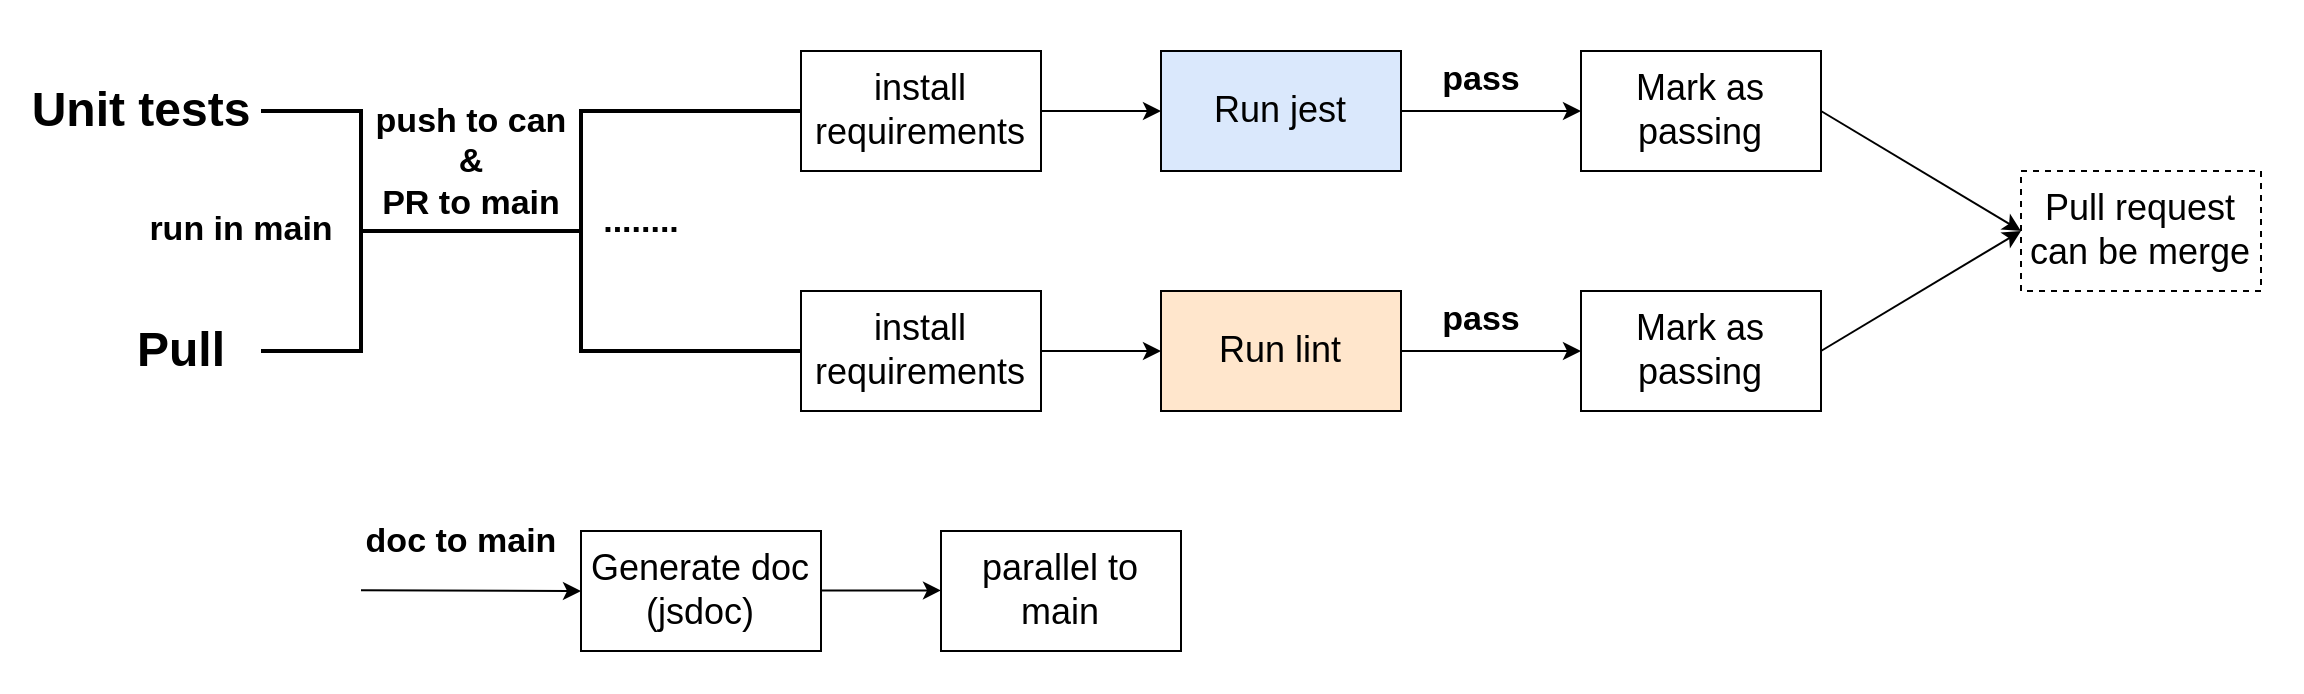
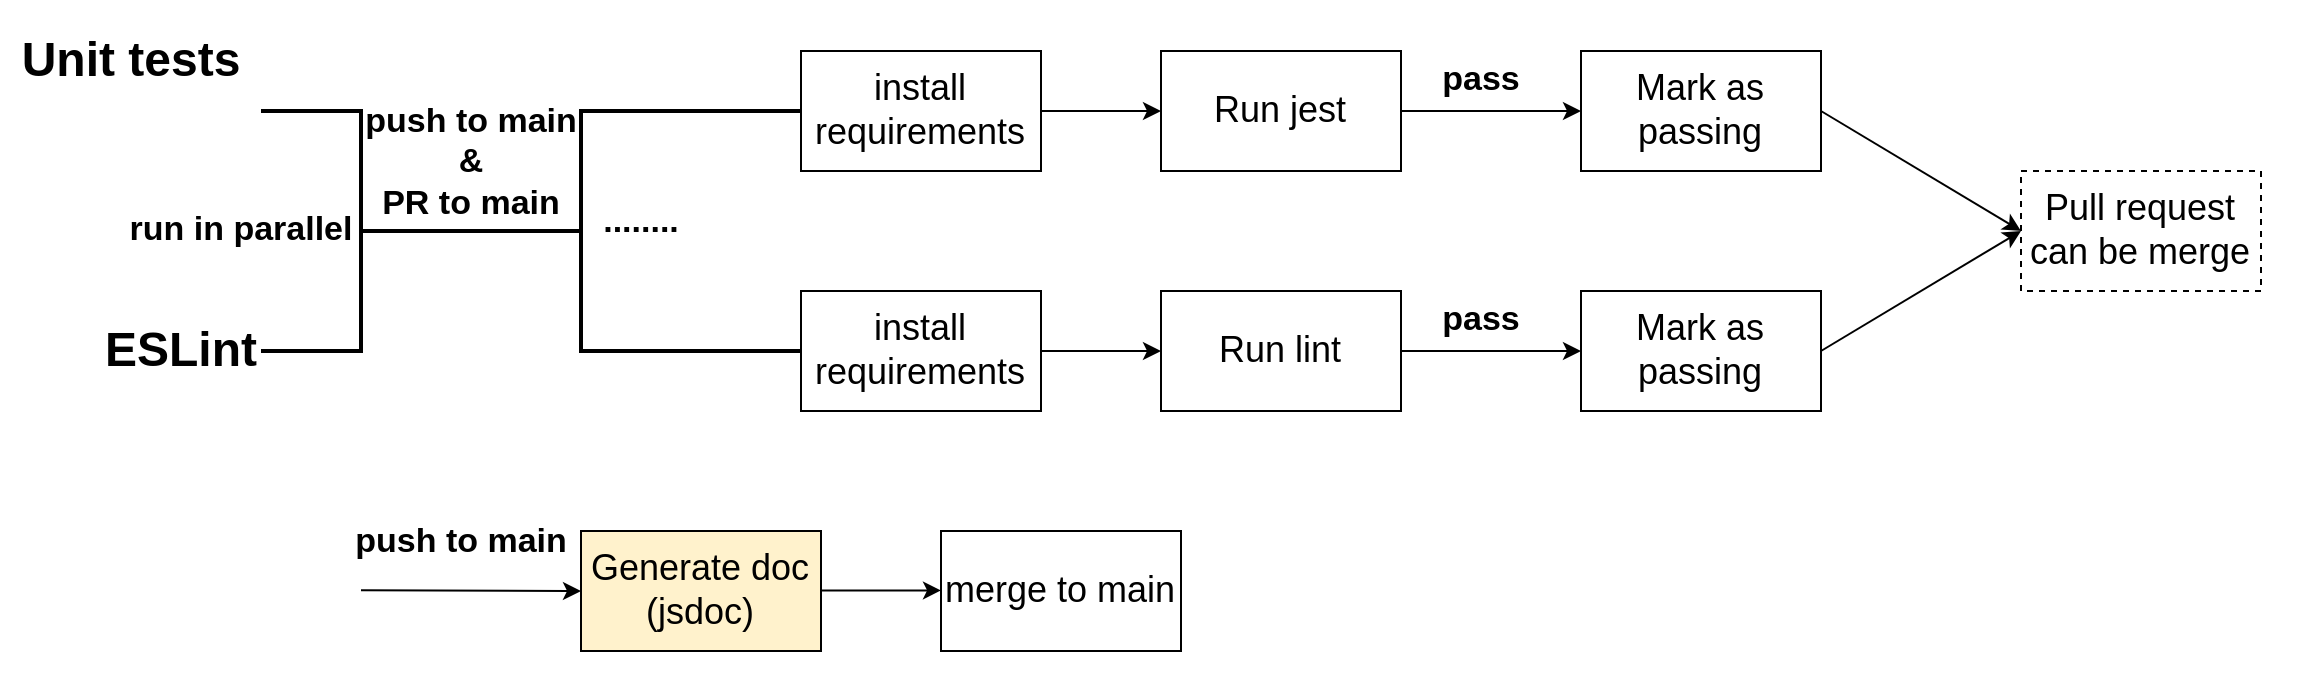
node "Unit tests": moved (141, 111) -> (131, 61)
node "Run jest": fillcolor #dae8fc -> #ffffff
node "push to can & PR to main": label "push to can & PR to main" -> "push to main & PR to main"
node "run in main": label "run in main" -> "run in parallel"
node "Pull": label "Pull" -> "ESLint"
node "Run lint": fillcolor #ffe6cc -> #ffffff
node "doc to main": label "doc to main" -> "push to main"
node "Generate doc (jsdoc)": fillcolor #ffffff -> #fff2cc
node "parallel to main": label "parallel to main" -> "merge to main"
